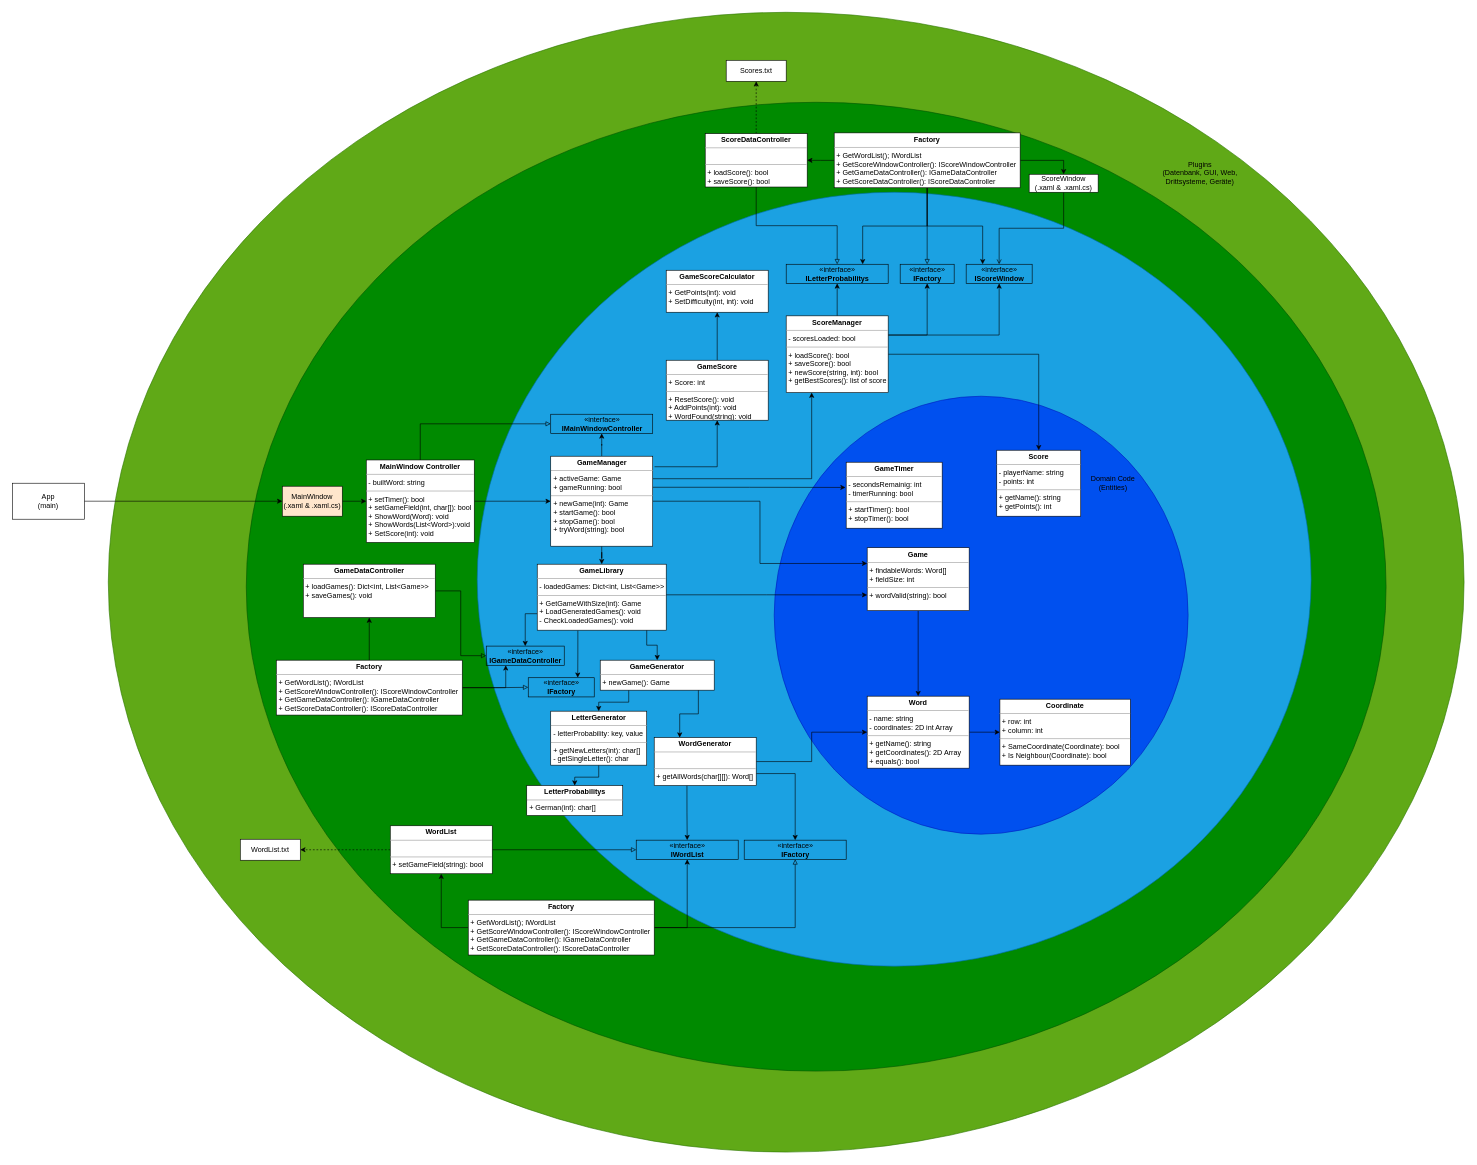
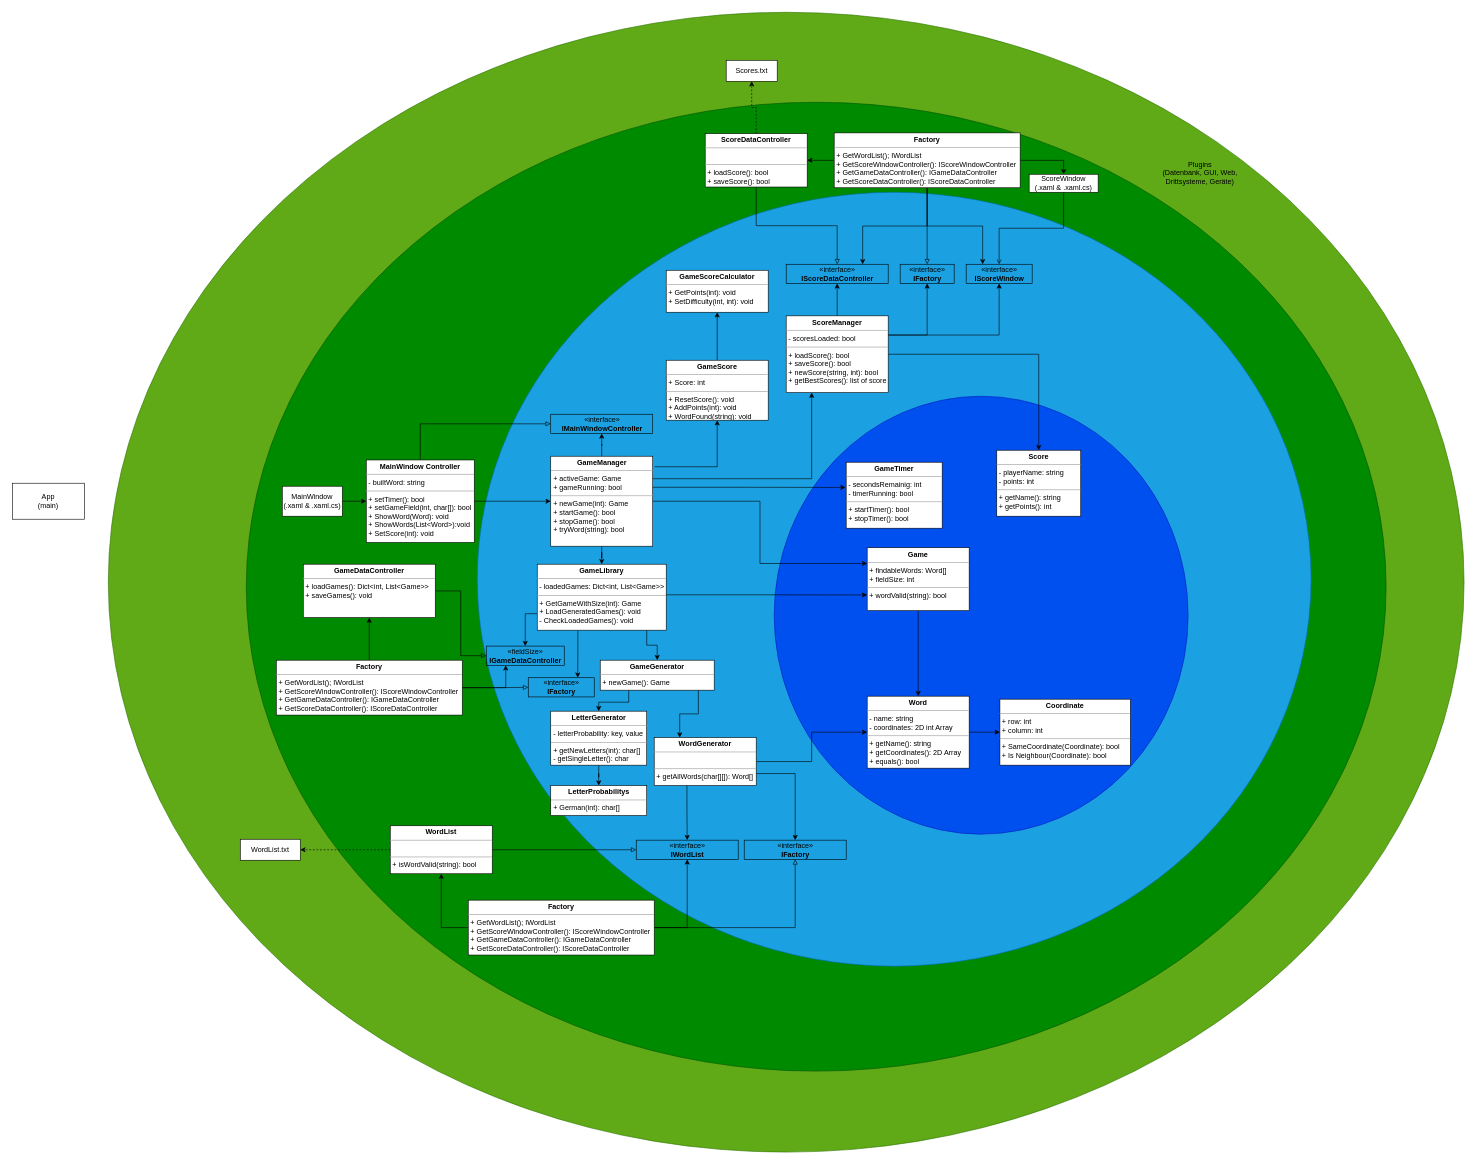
node "Scores.txt": size 60x21 -> 51x21
node "«interface» ILetterProbabilitys": label "«interface» ILetterProbabilitys" -> "«interface» IScoreDataController"
node "Domain Code (Entities)": removed
edge "App (main)" -> "MainWindow (.xaml & .xaml.cs)": removed
node "MainWindow (.xaml & .xaml.cs)": fillcolor #ffe6cc -> #ffffff
node "«interface» IGameDataController": label "«interface» IGameDataController" -> "«fieldSize» IGameDataController"
node "LetterProbabilitys + German(int): char[]": moved (575, 801) -> (599, 801)
node "WordList + setGameField(string): bool": label "WordList + setGameField(string): bool" -> "WordList + isWordValid(string): bool"
